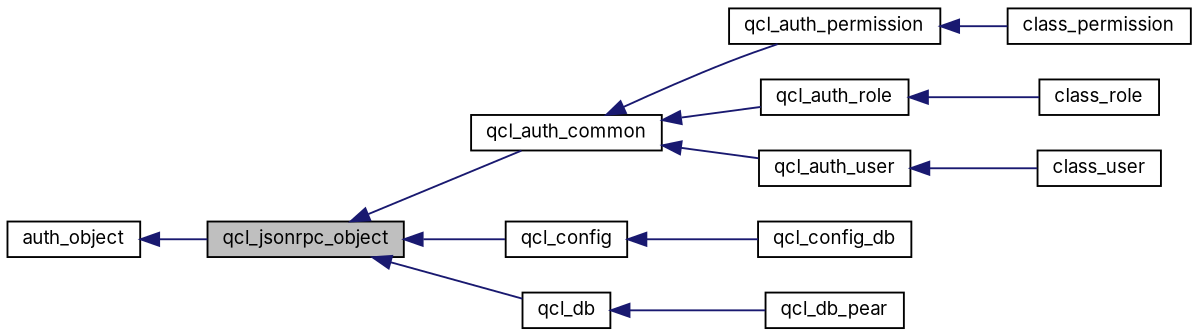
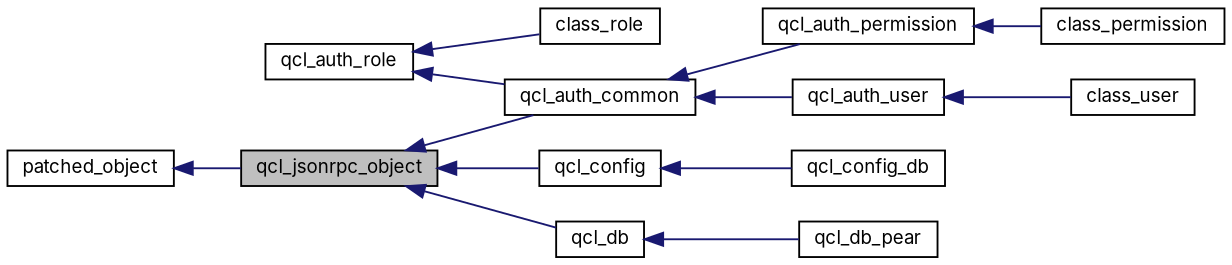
edge "qcl_auth_role" -> "qcl_auth_common": reversed
node "auth_object": label "auth_object" -> "patched_object"
